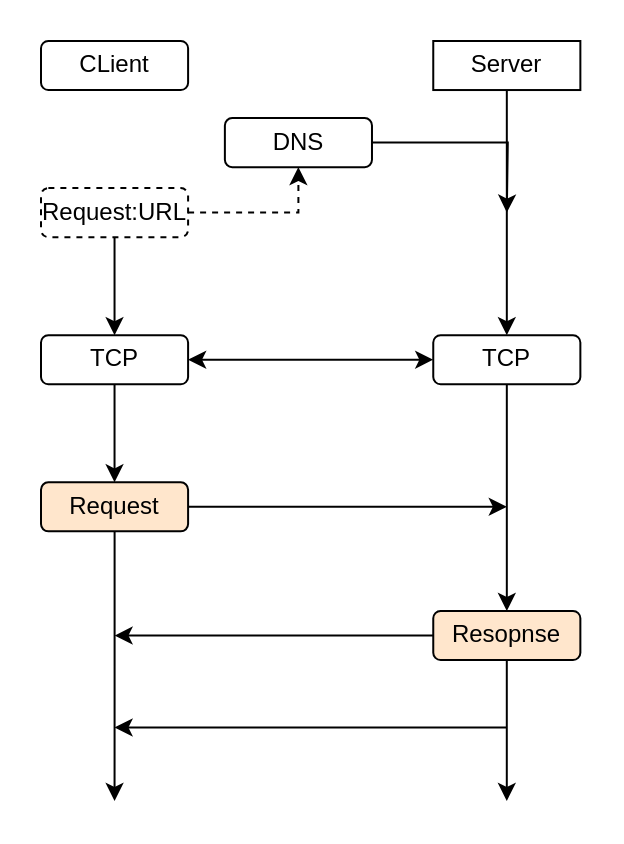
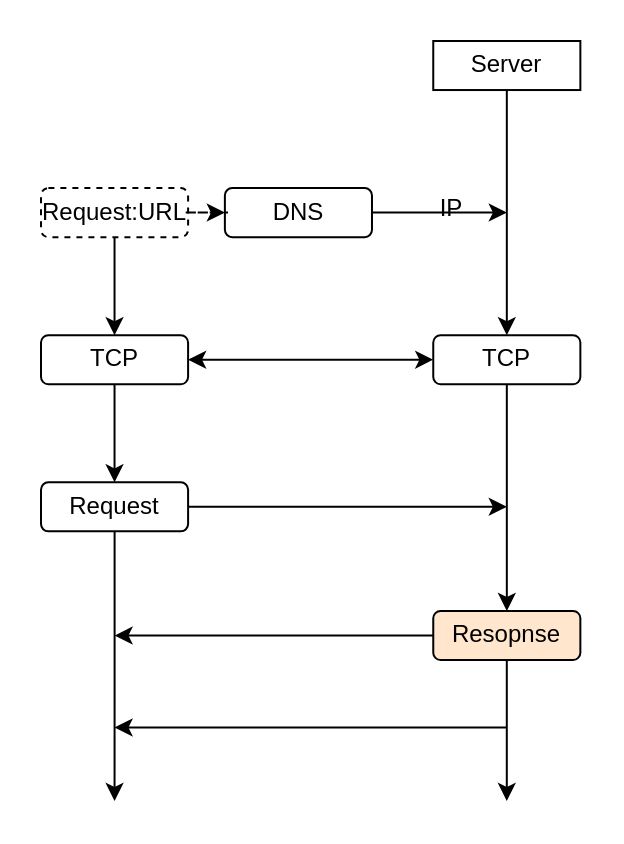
node "CLient": removed
node "DNS": moved (298, 143) -> (298, 213)
node "IP": added
node "Request": fillcolor #ffe6cc -> #ffffff
